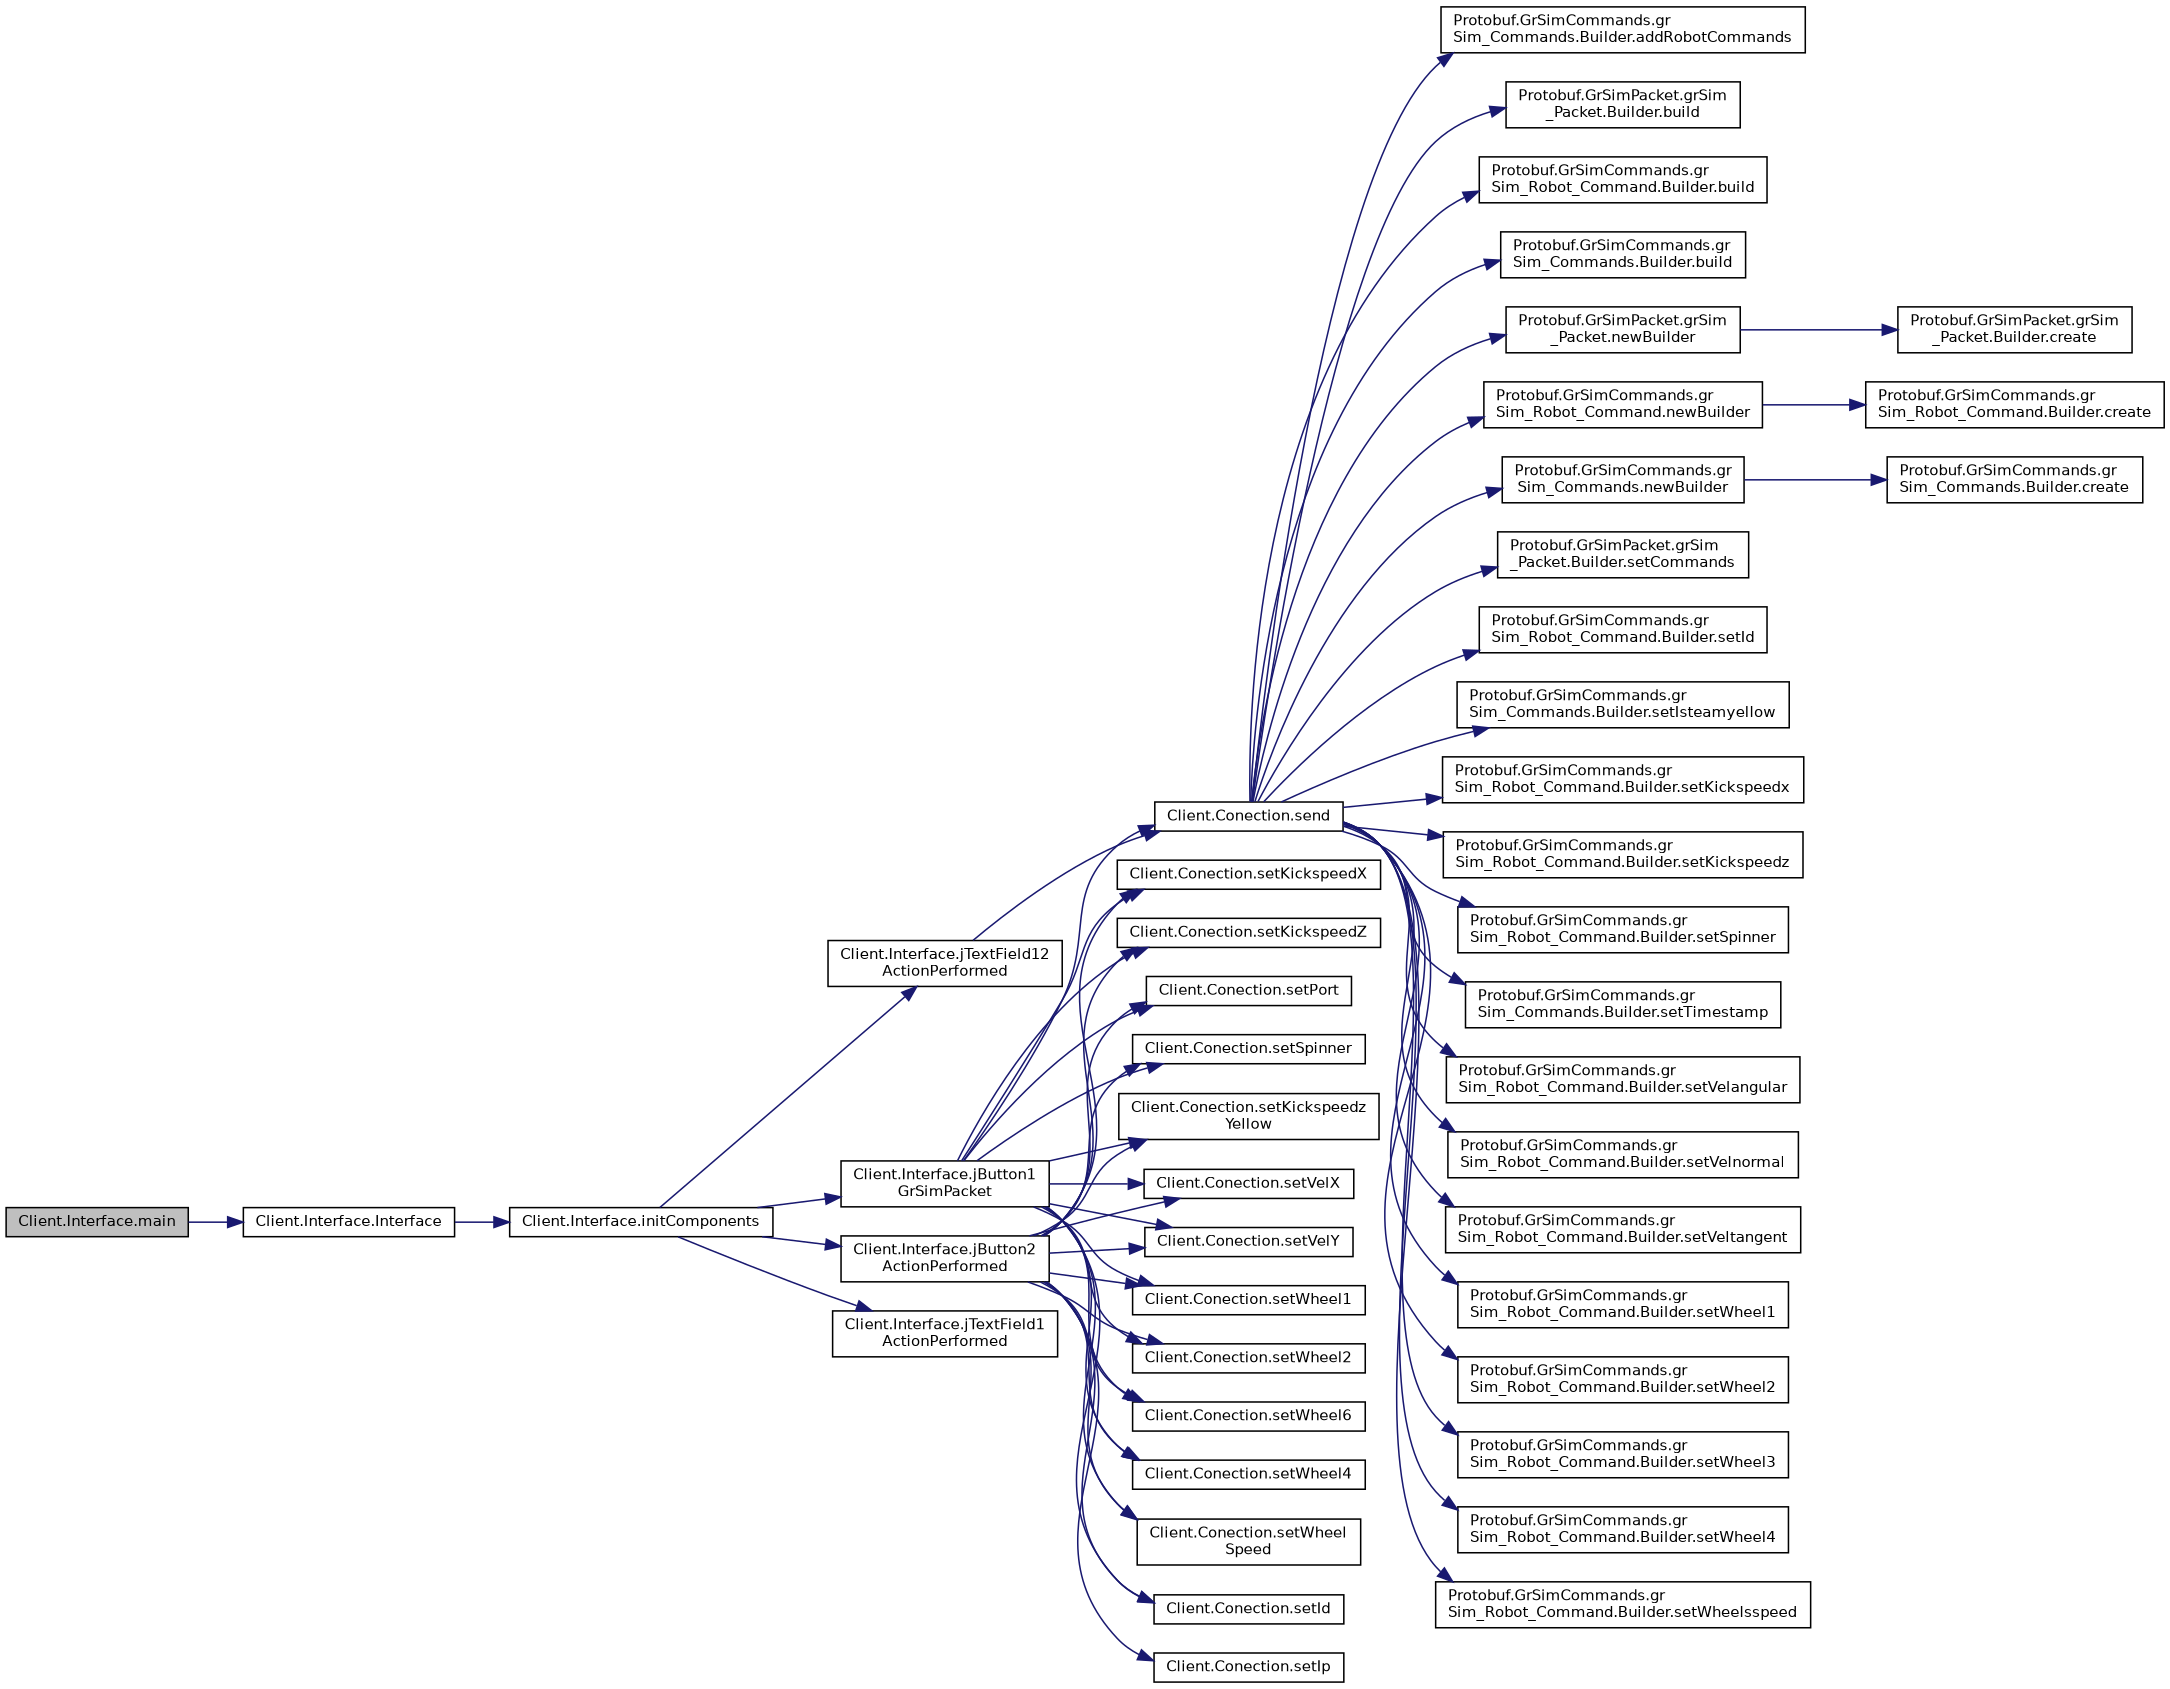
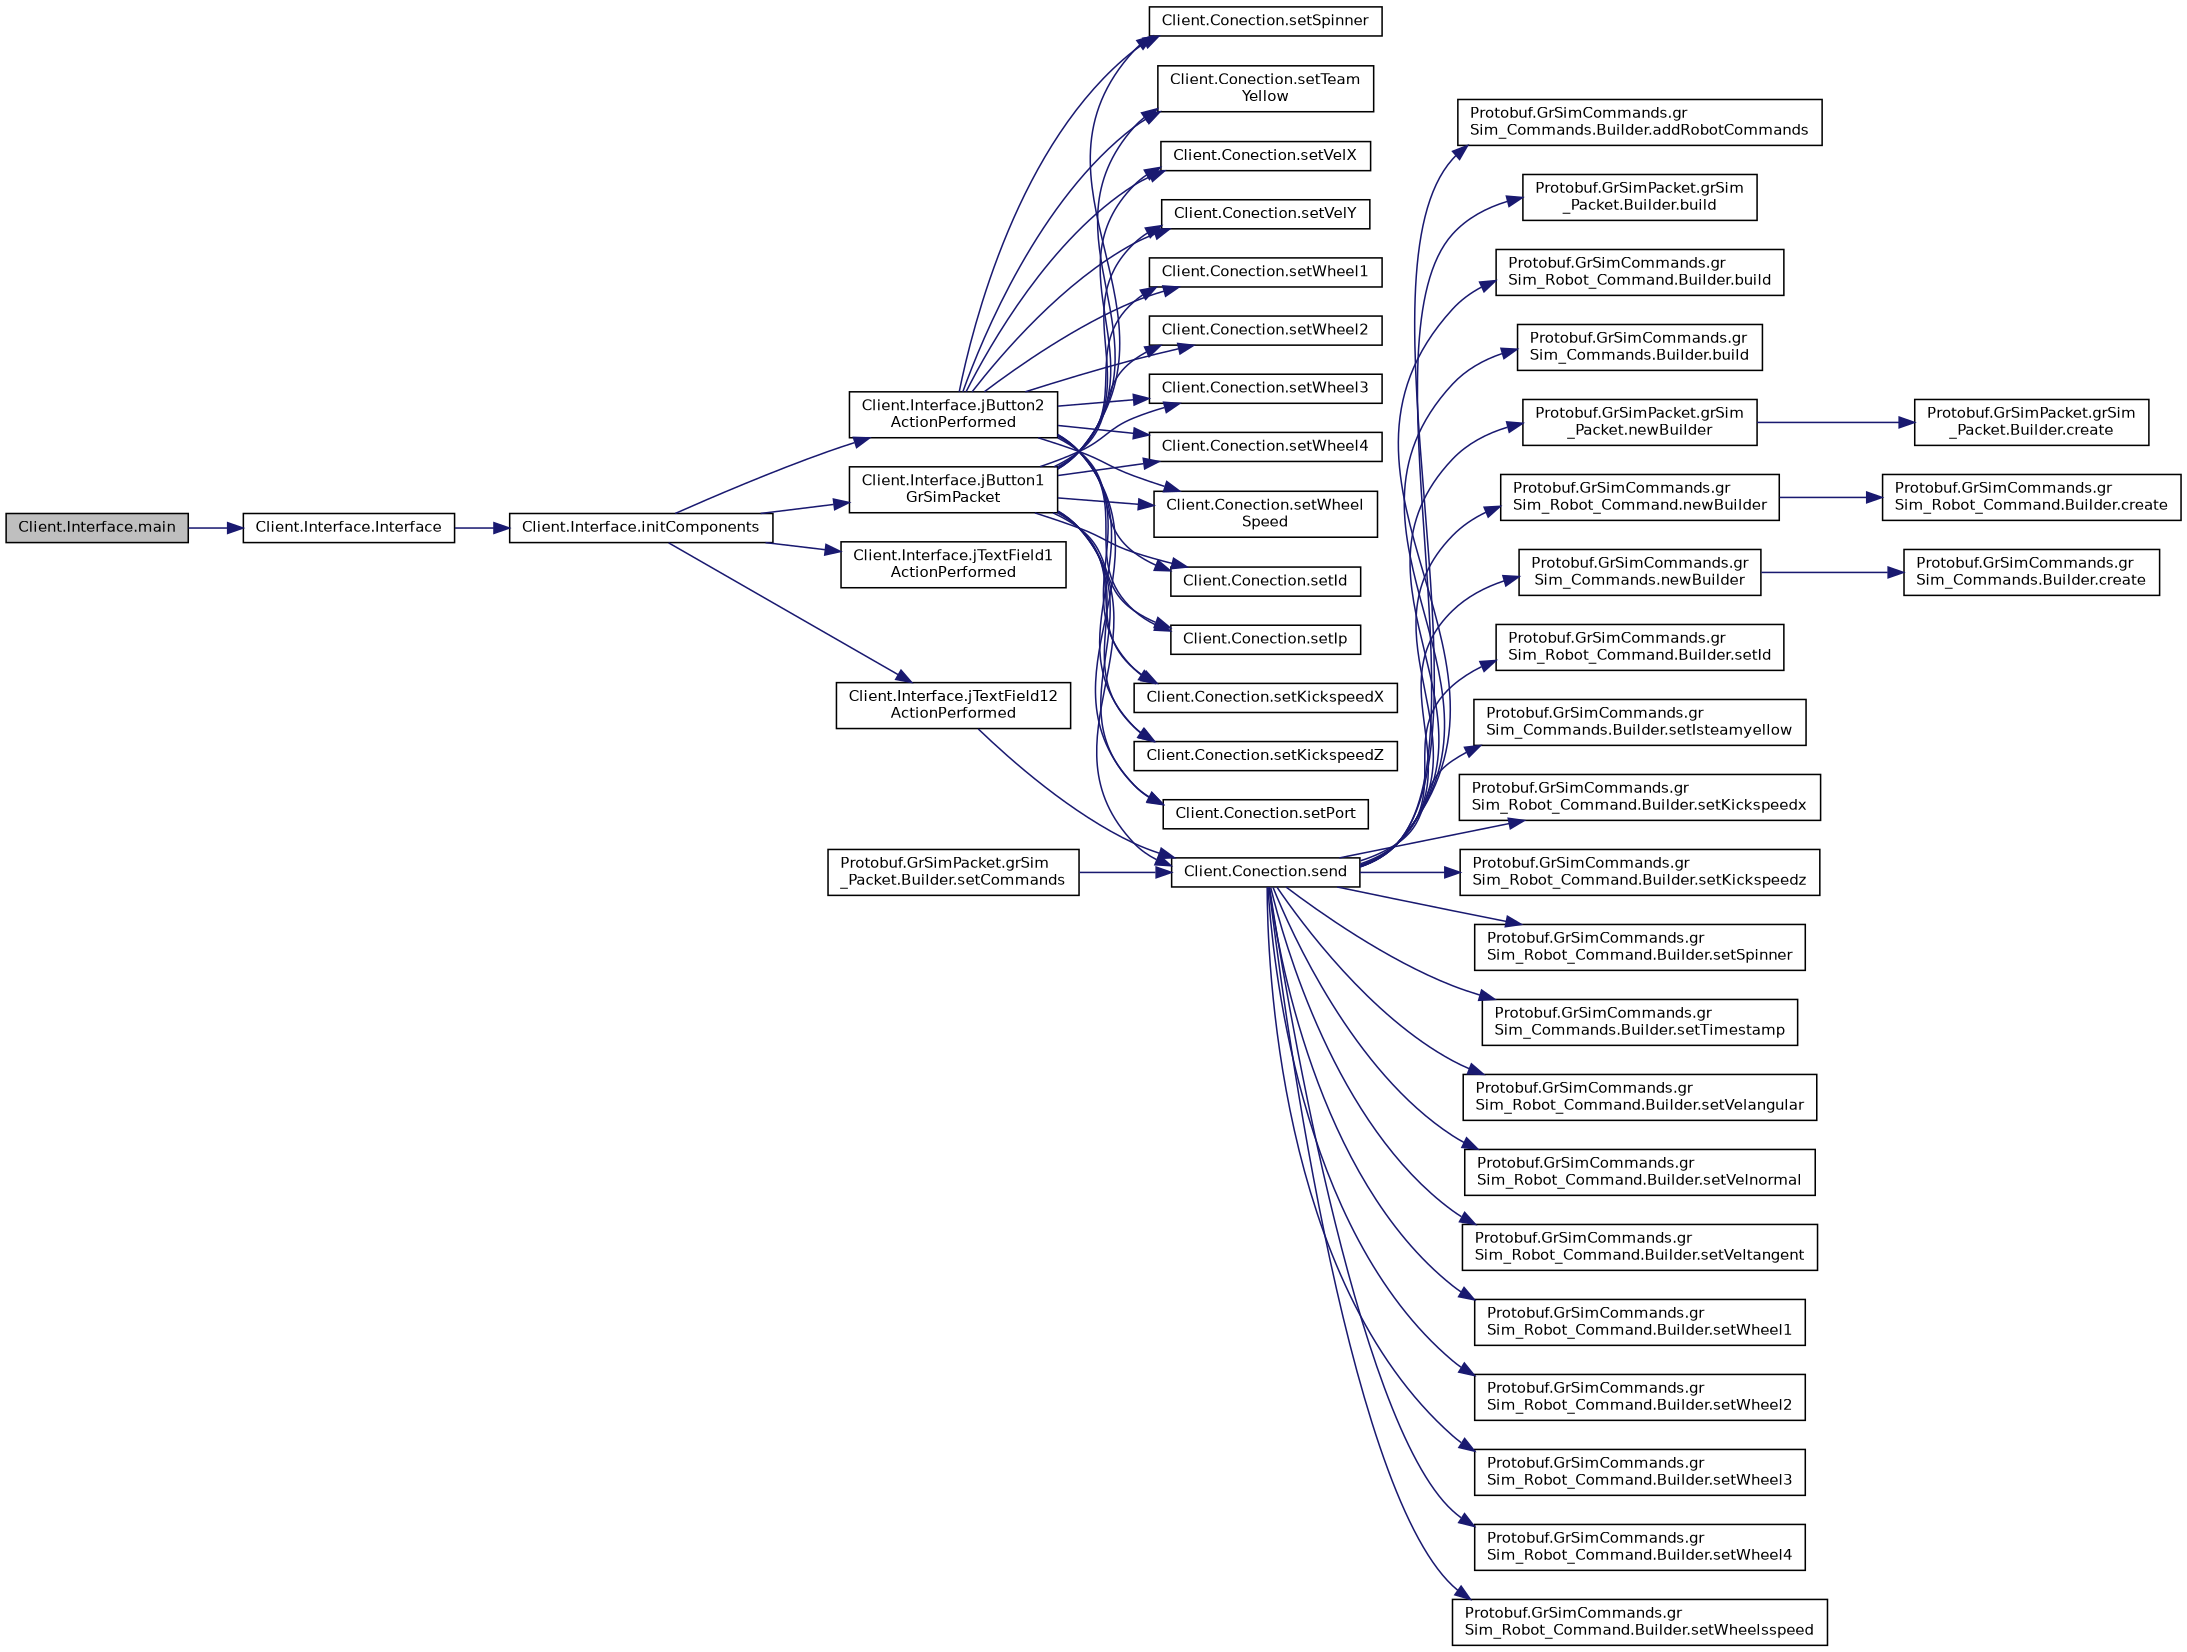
edge "Client.Interface.jButton1 GrSimPacket" -> "Client.Conection.setIp": added
edge "Client.Conection.send" -> "Protobuf.GrSimPacket.grSim _Packet.Builder.setCommands": reversed
node "Client.Conection.setKickspeedz Yellow": label "Client.Conection.setKickspeedz Yellow" -> "Client.Conection.setTeam Yellow"
node "Client.Conection.setWheel6": label "Client.Conection.setWheel6" -> "Client.Conection.setWheel3"
